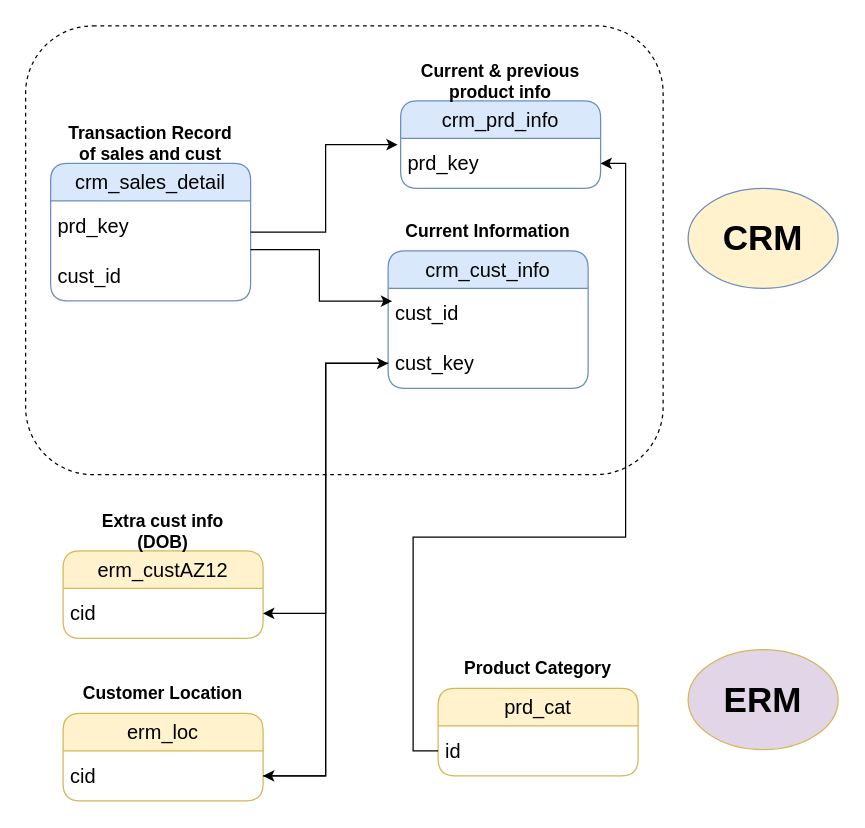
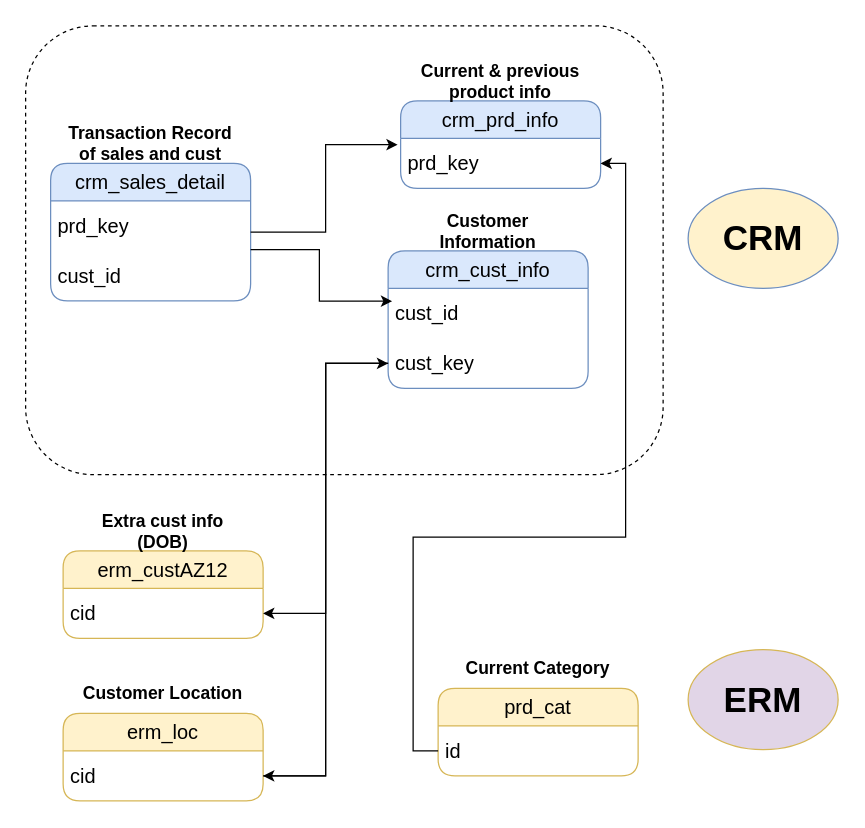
node "Current Information": label "Current Information" -> "Customer Information"
node "Product Category": label "Product Category" -> "Current Category"
